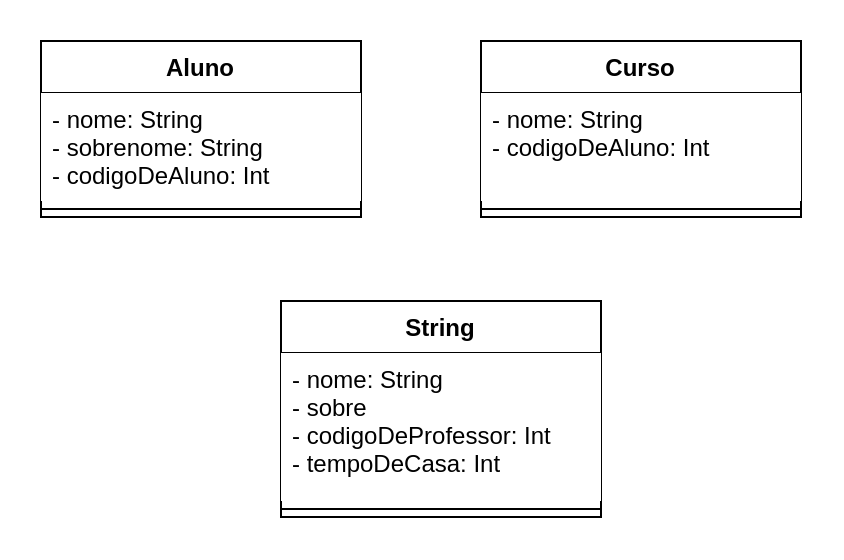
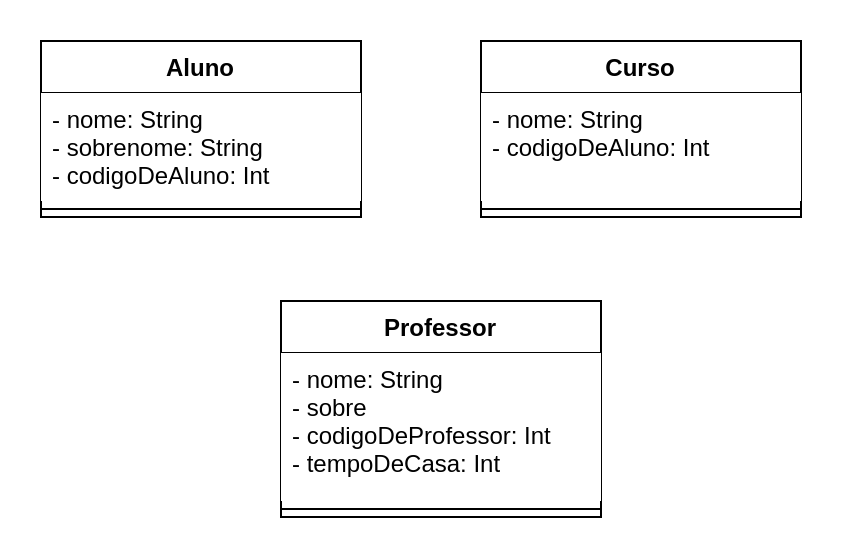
node "String": label "String" -> "Professor"
